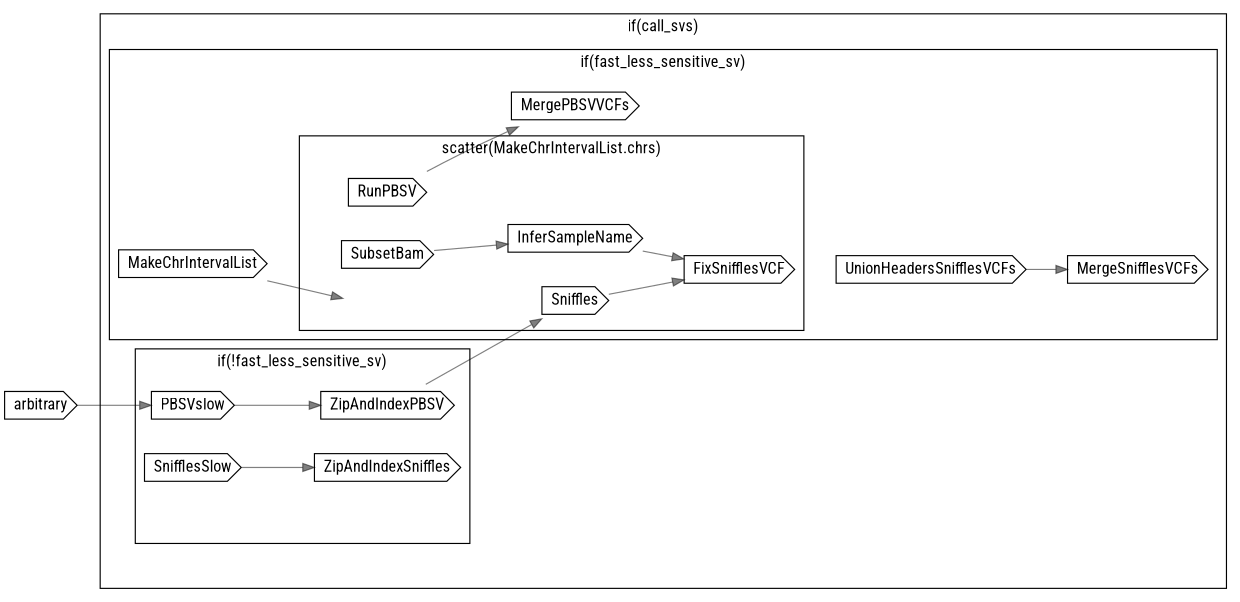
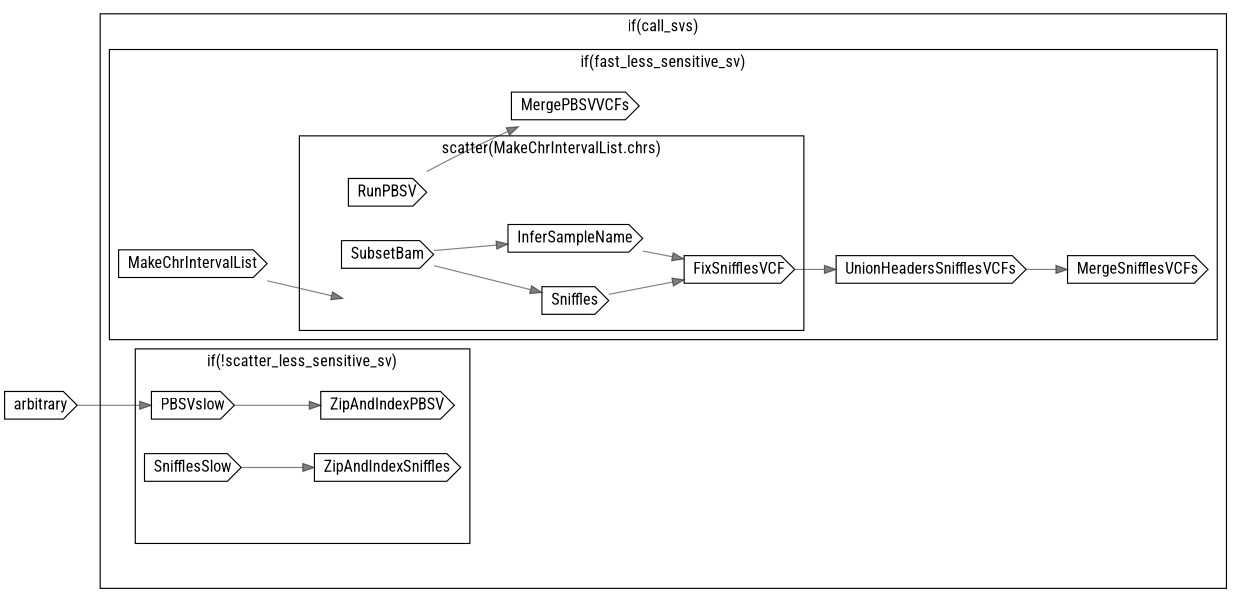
edge "FixSnifflesVCF" -> "UnionHeadersSnifflesVCFs": added
edge "ZipAndIndexPBSV" -> "Sniffles": now "SubsetBam" -> "Sniffles"
cluster "if(!fast_less_sensitive_sv)": label "if(!fast_less_sensitive_sv)" -> "if(!scatter_less_sensitive_sv)"
